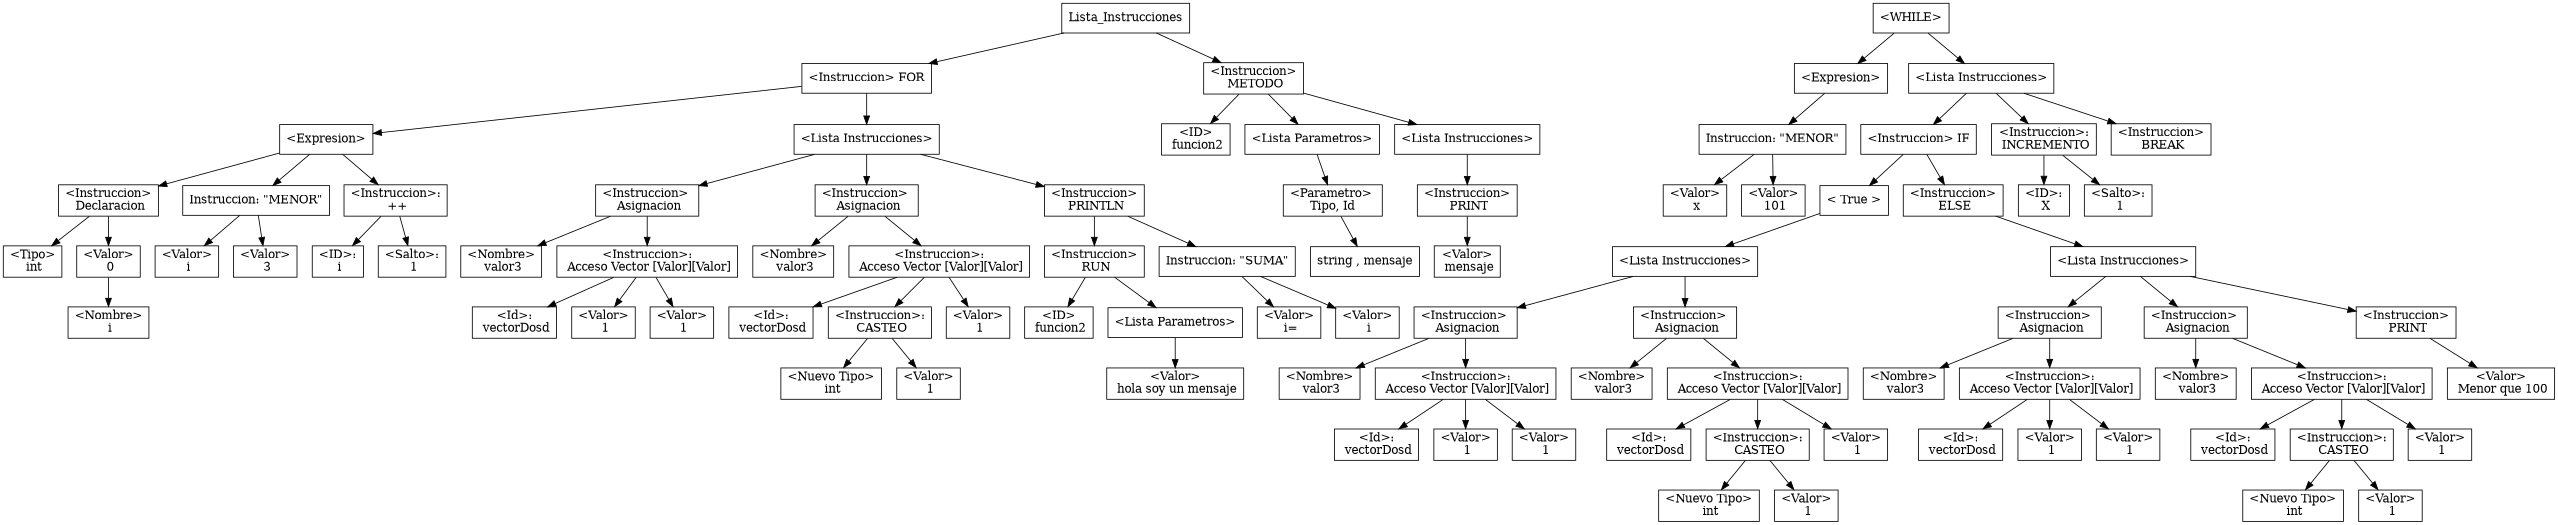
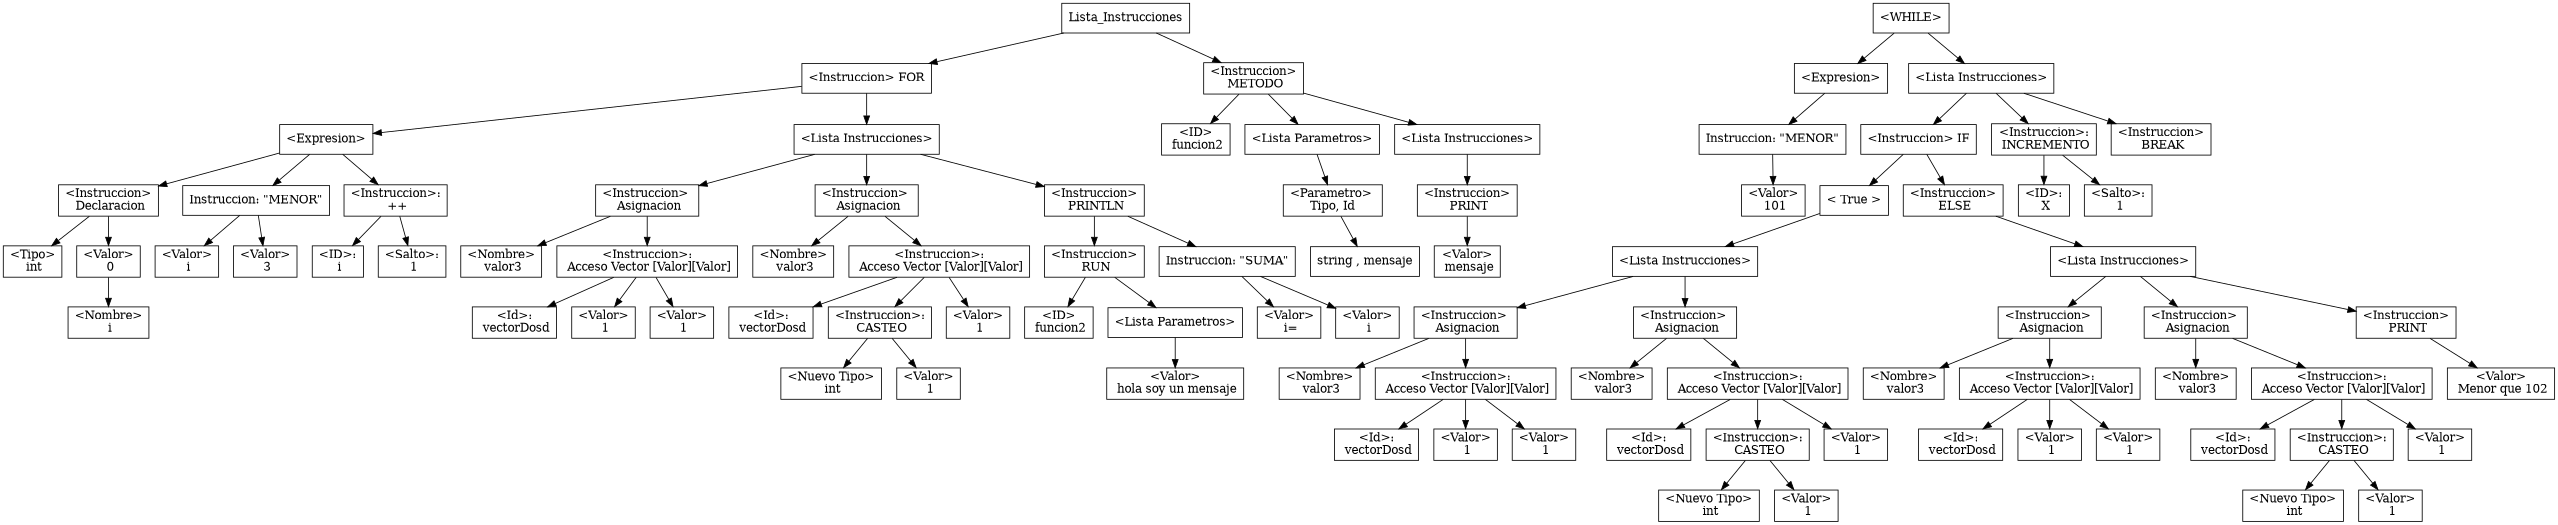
node "<Valor> x": removed
node "<Valor> Menor que 100": label "<Valor> Menor que 100" -> "<Valor> Menor que 102"
